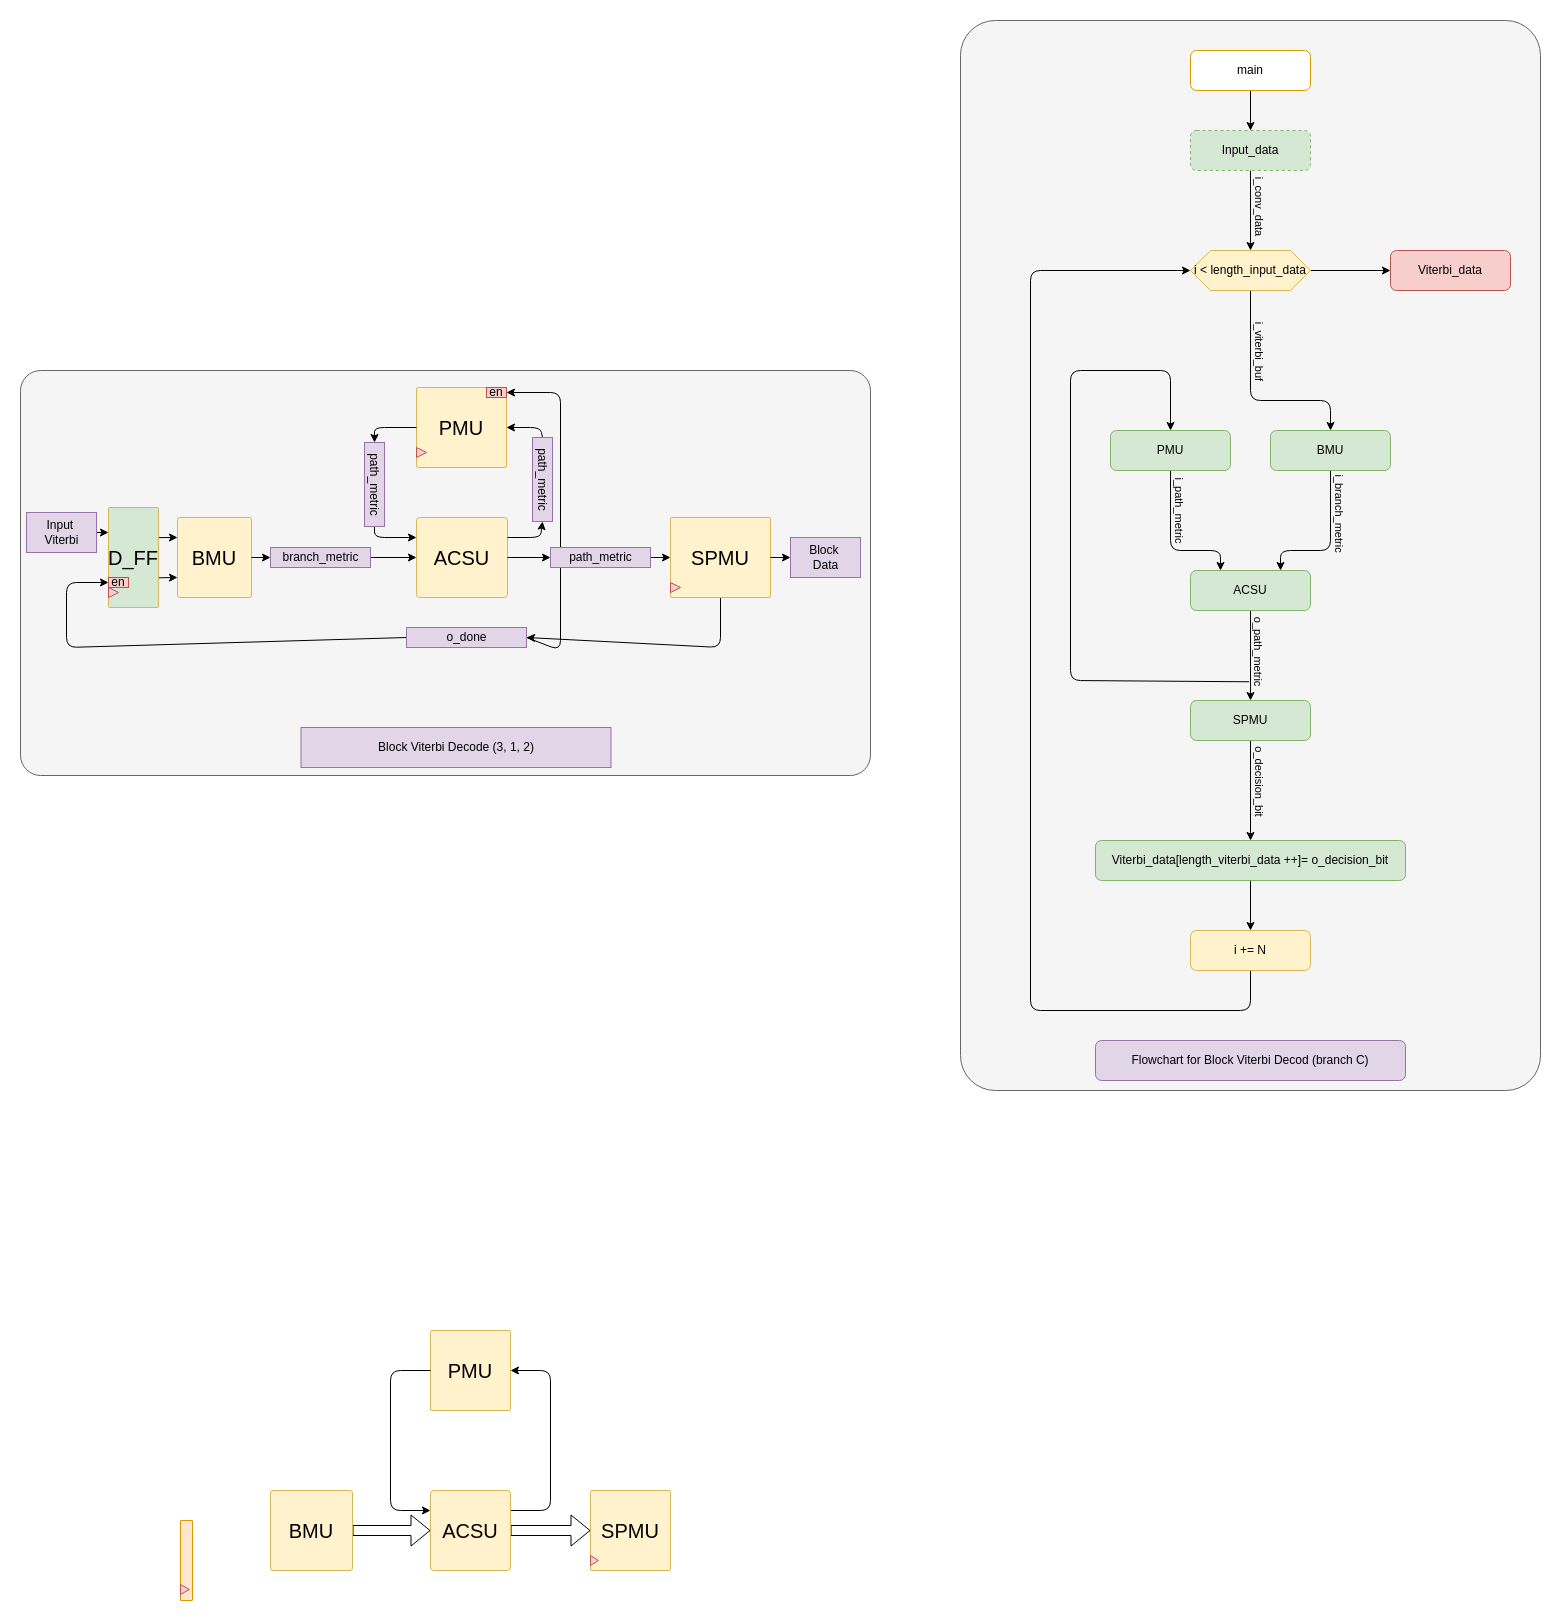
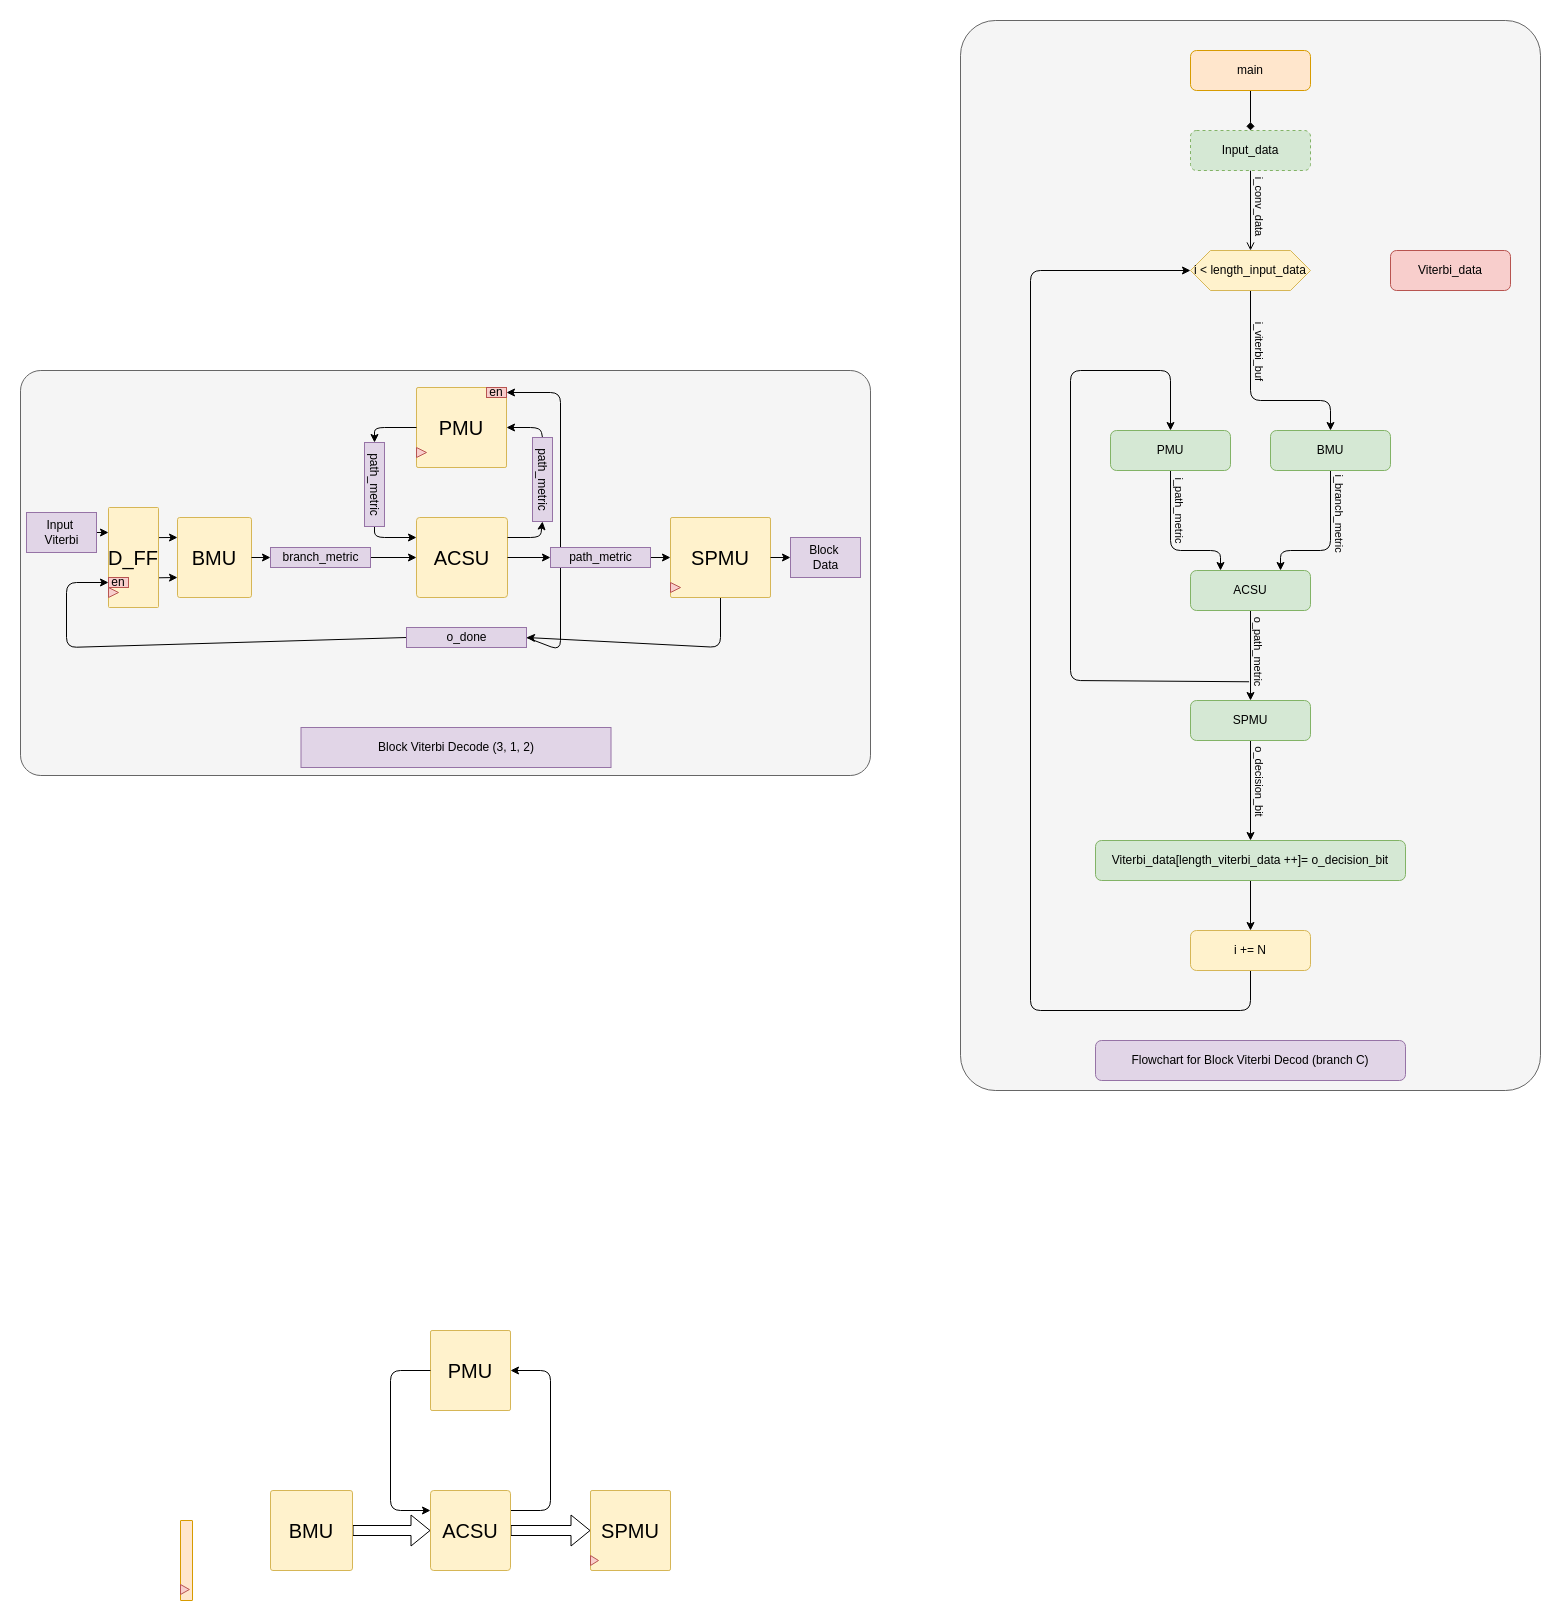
node "main": fillcolor #ffffff -> #ffe6cc
edge "main" -> "Input_data": arrowhead classic -> diamond
edge "Input_data" -> "i < length_input_data": arrowhead classic -> open
edge "i < length_input_data" -> "Viterbi_data": removed
node "D_FF": fillcolor #d5e8d4 -> #fff2cc
